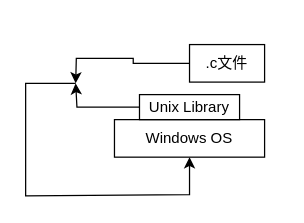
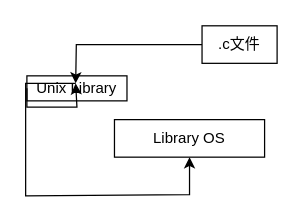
node ".c文件": moved (227, 63) -> (239, 44)
node "Unix Library": moved (189, 107) -> (77, 88)
node "Windows OS": label "Windows OS" -> "Library OS"
